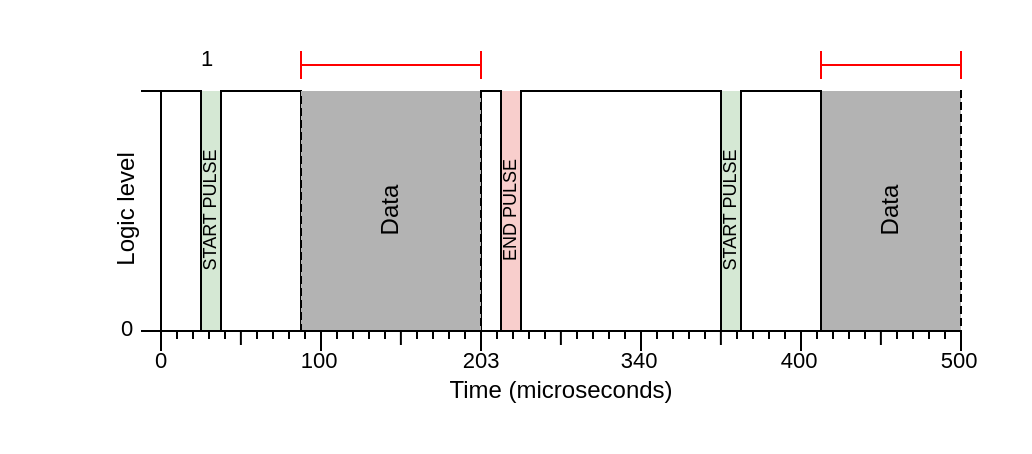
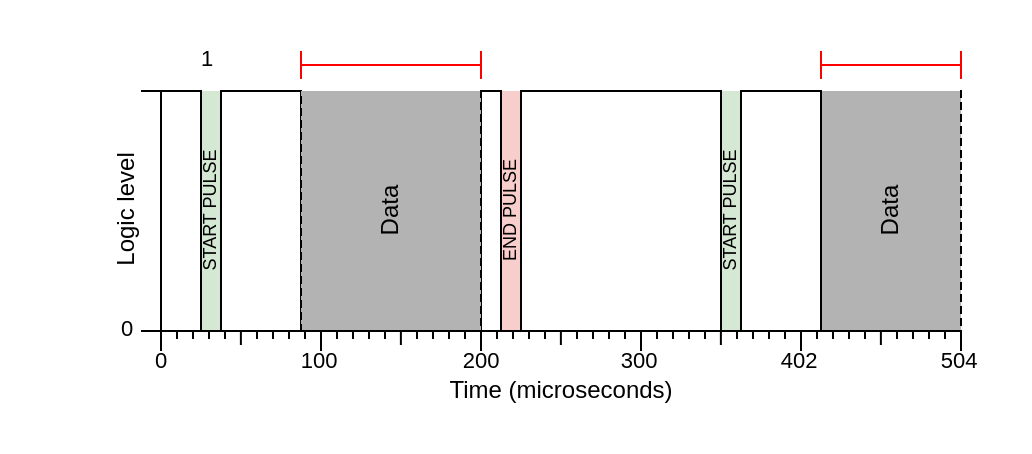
node "203": label "203" -> "200"
node "340": label "340" -> "300"
node "400": label "400" -> "402"
node "500": label "500" -> "504"
